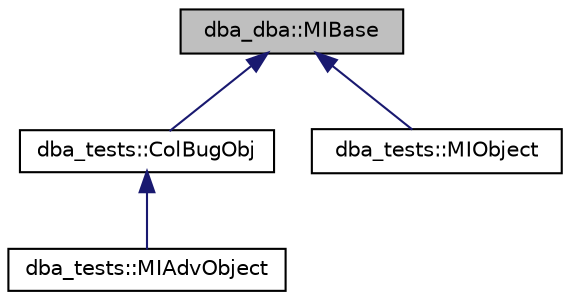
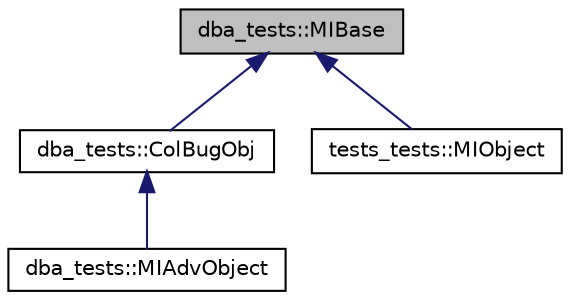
node "dba_dba::MIBase": label "dba_dba::MIBase" -> "dba_tests::MIBase"
node "dba_tests::MIObject": label "dba_tests::MIObject" -> "tests_tests::MIObject"
